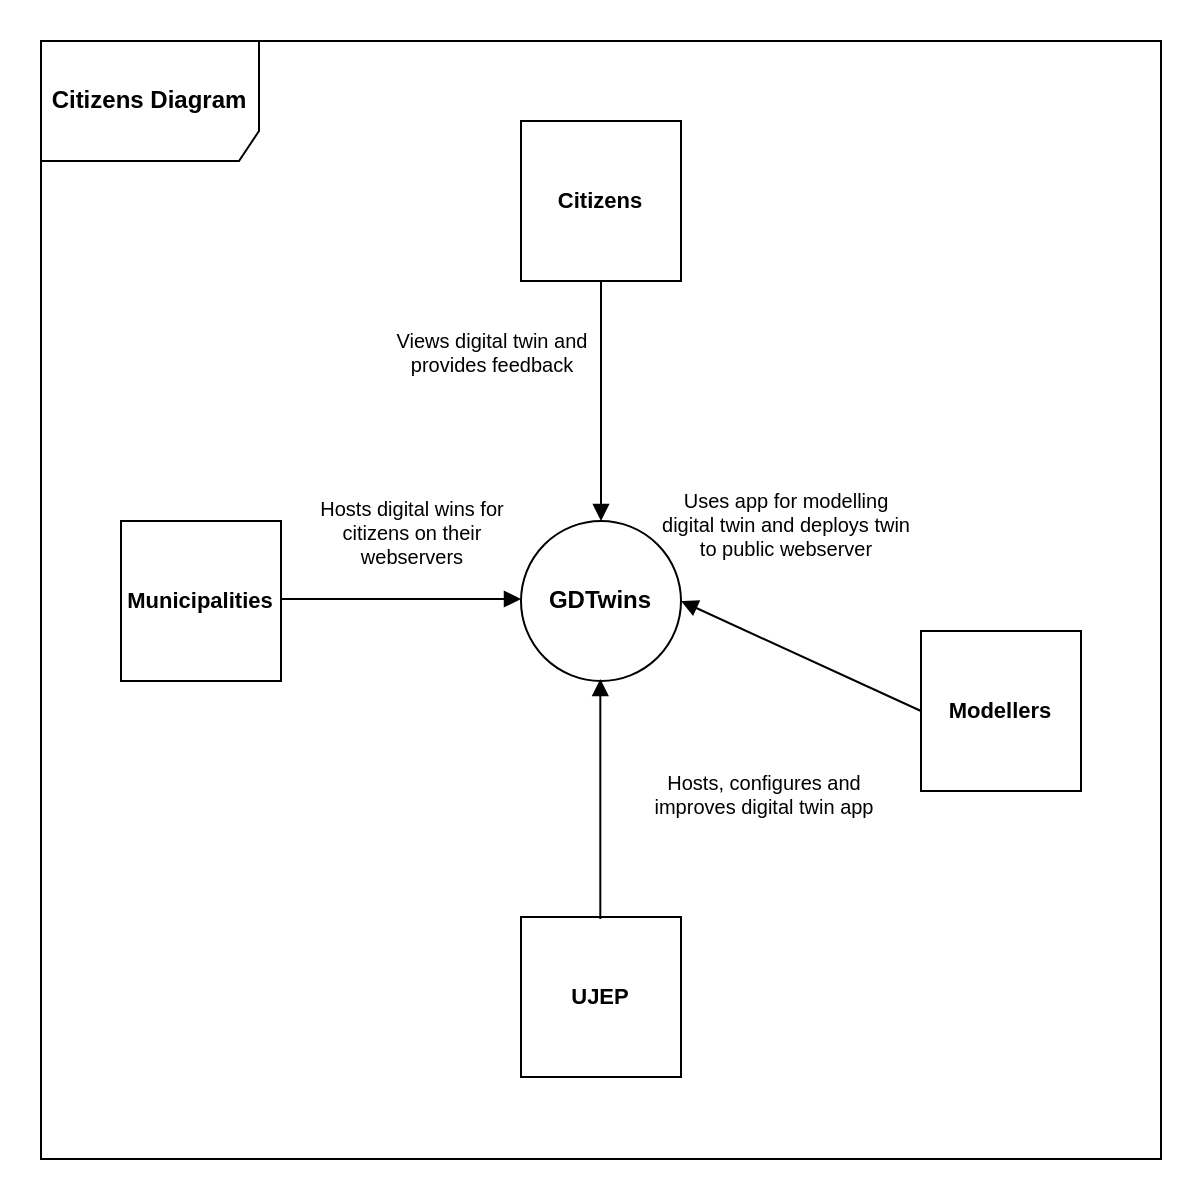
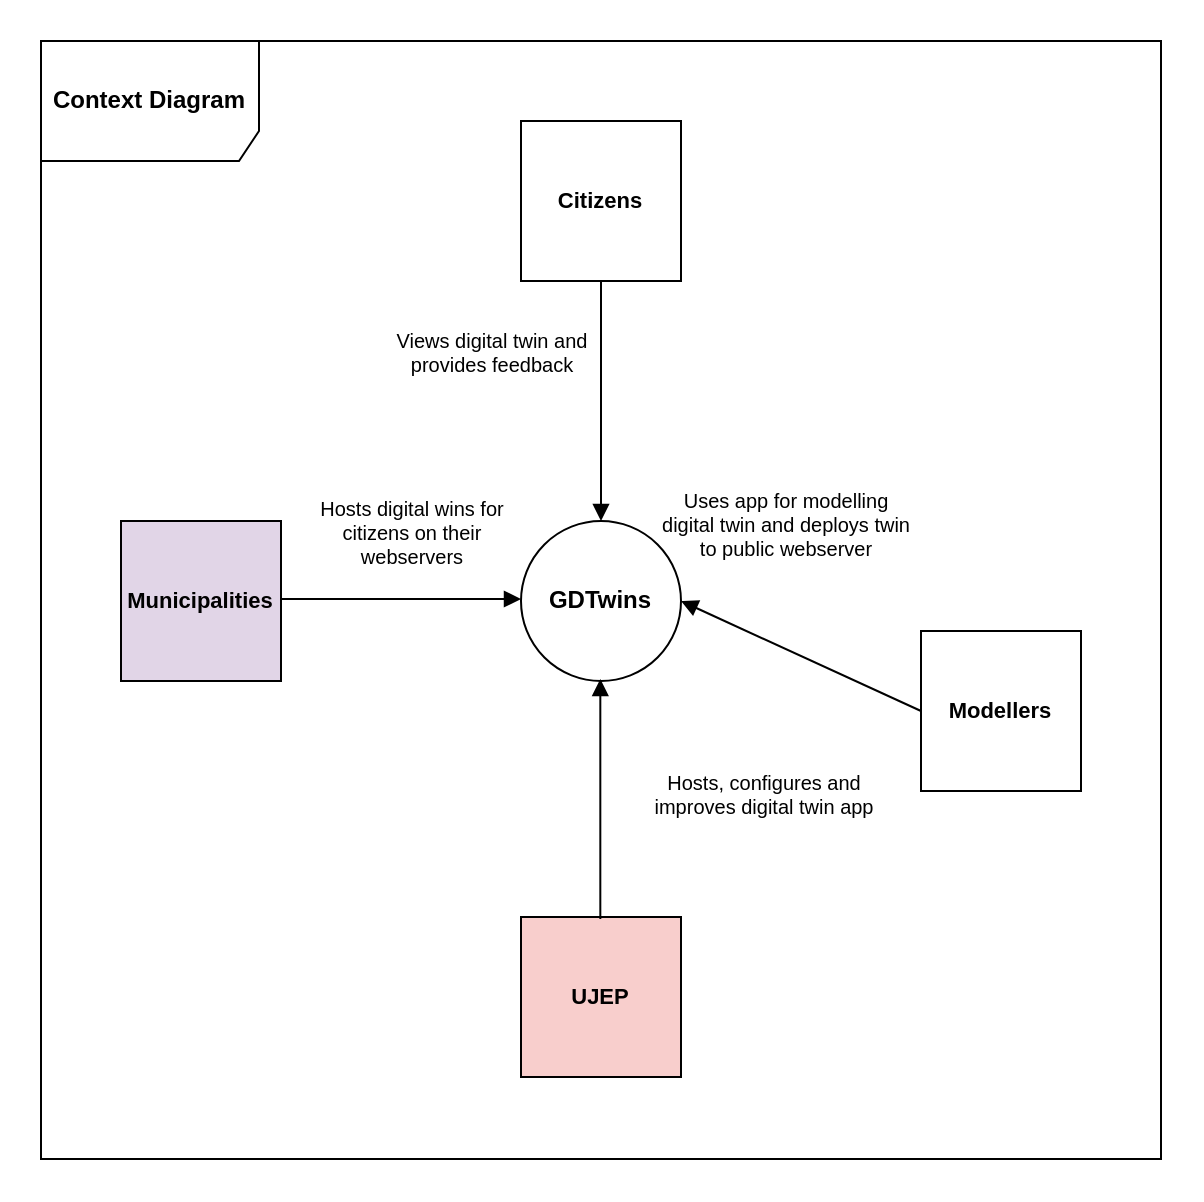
node "Citizens Diagram": label "Citizens Diagram" -> "Context Diagram"
node "Municipalities": fillcolor #ffffff -> #e1d5e7
node "UJEP": fillcolor #ffffff -> #f8cecc
